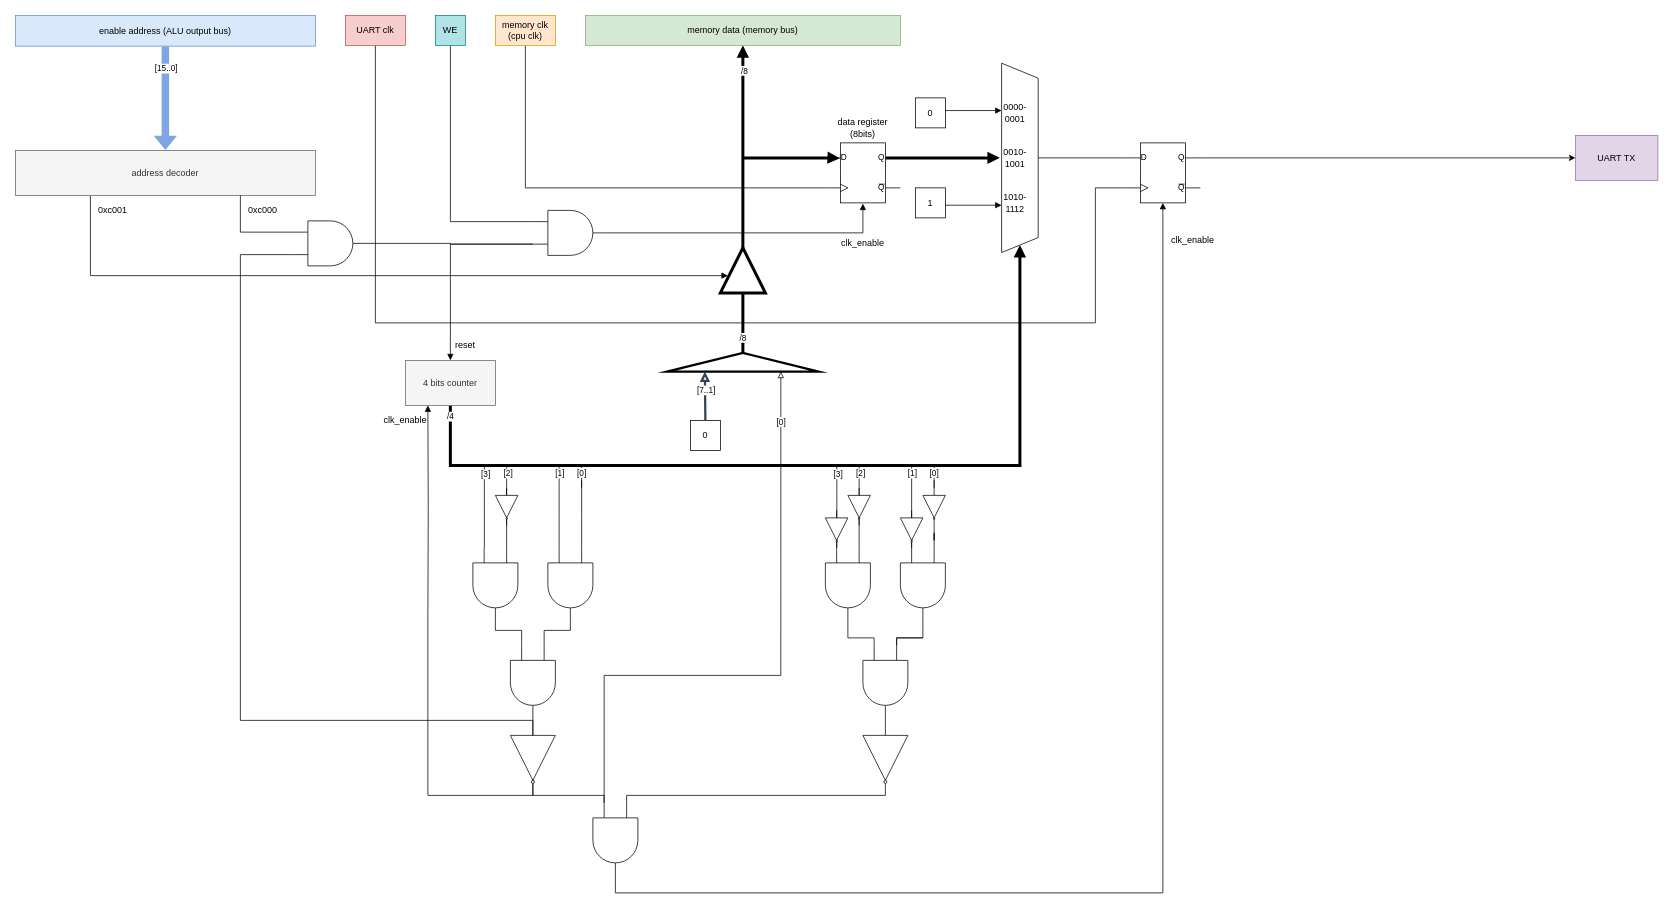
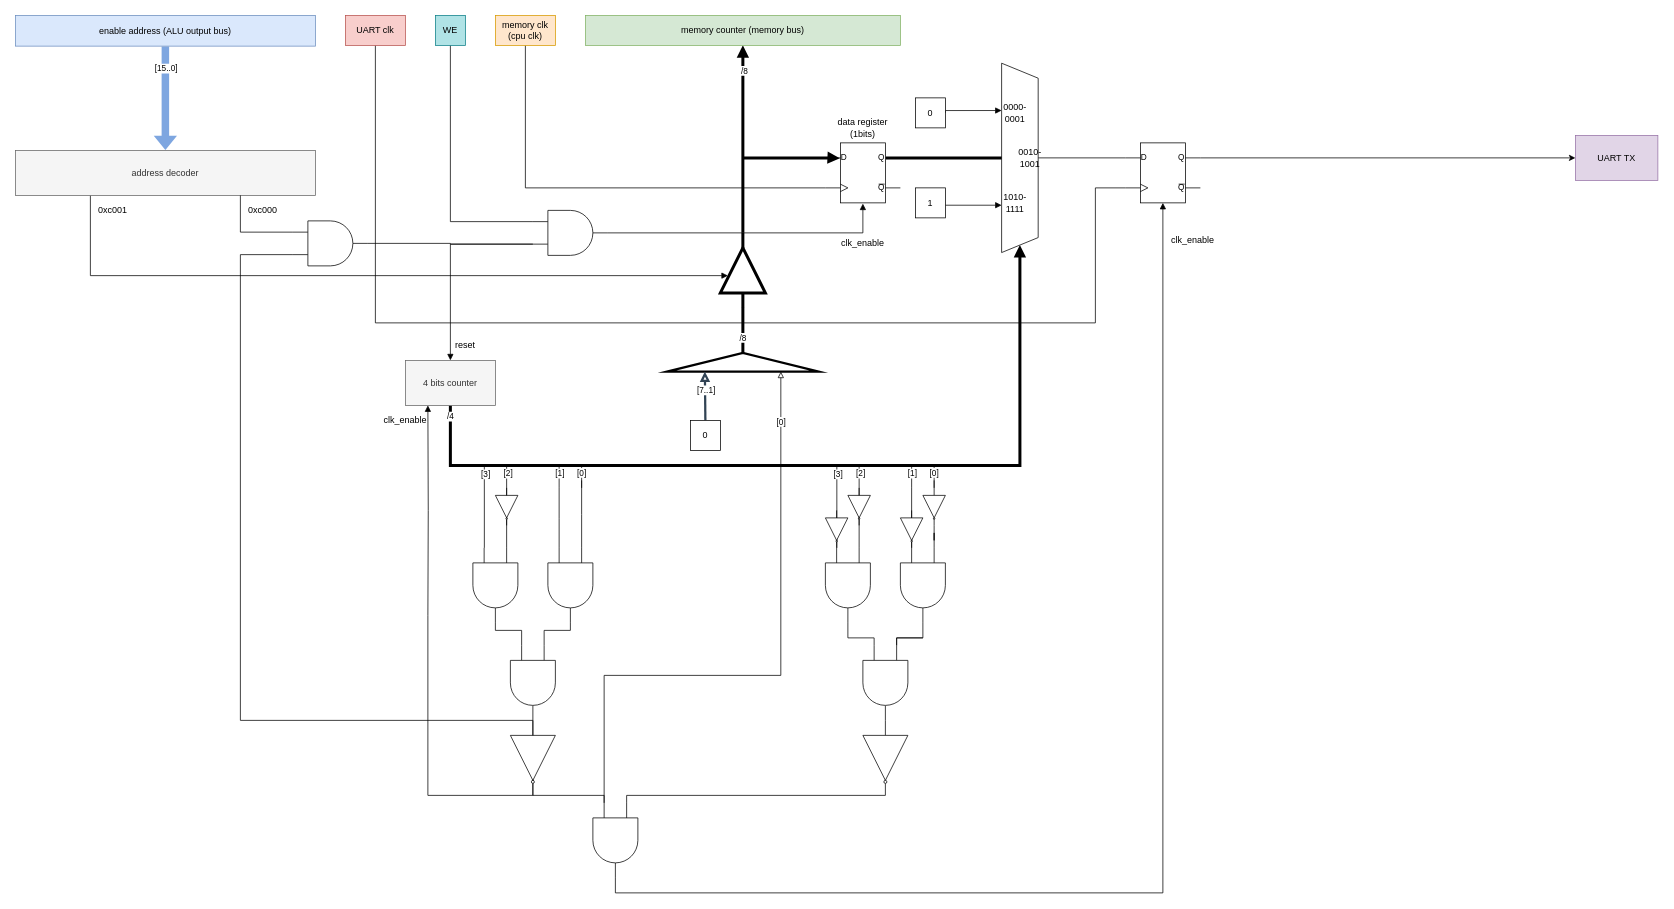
node "memory data (memory bus)": label "memory data (memory bus)" -> "memory counter (memory bus)"
node "data register (8bits)": label "data register (8bits)" -> "data register (1bits)"
node "0010- 1001": moved (1015, 158) -> (1030, 158)
node "1010-1112": label "1010-1112" -> "1010-1111"
